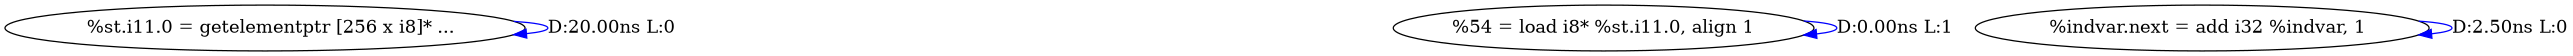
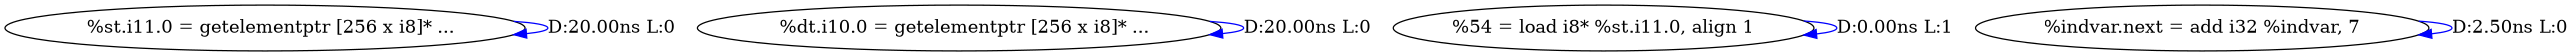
node "%dt.i10.0 = getelementptr [256 x i8]* ...": added
node "%indvar.next = add i32 %indvar, 1": label "%indvar.next = add i32 %indvar, 1" -> "%indvar.next = add i32 %indvar, 7"
